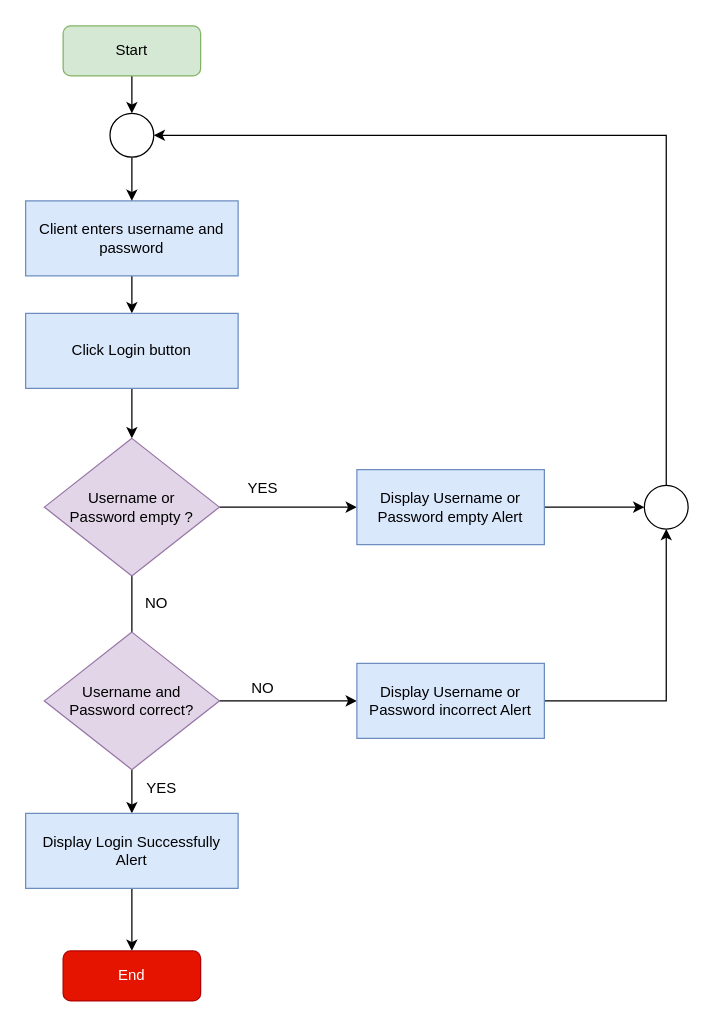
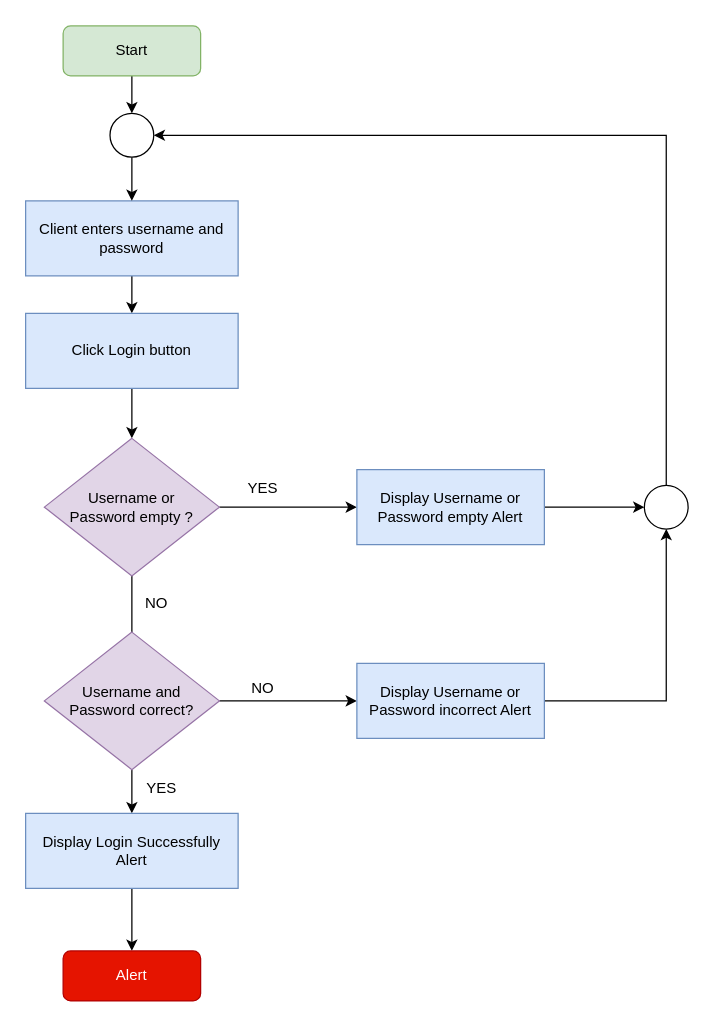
node "End": label "End" -> "Alert"
